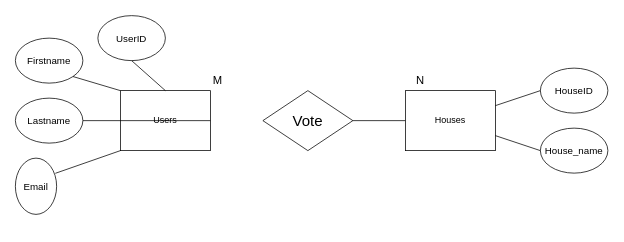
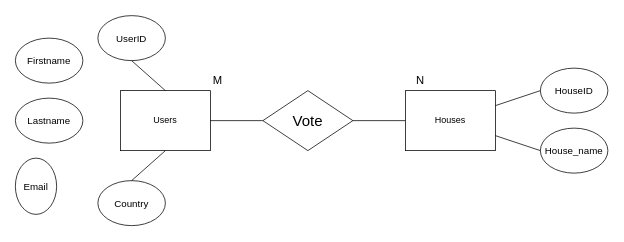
edge "Firstname" -- "Users": removed
edge "Lastname" -- "Users": now "Vote" -- "Users"
edge "Users" -- "Email": removed
edge "Users" -- "Country": added
node "Country": added
